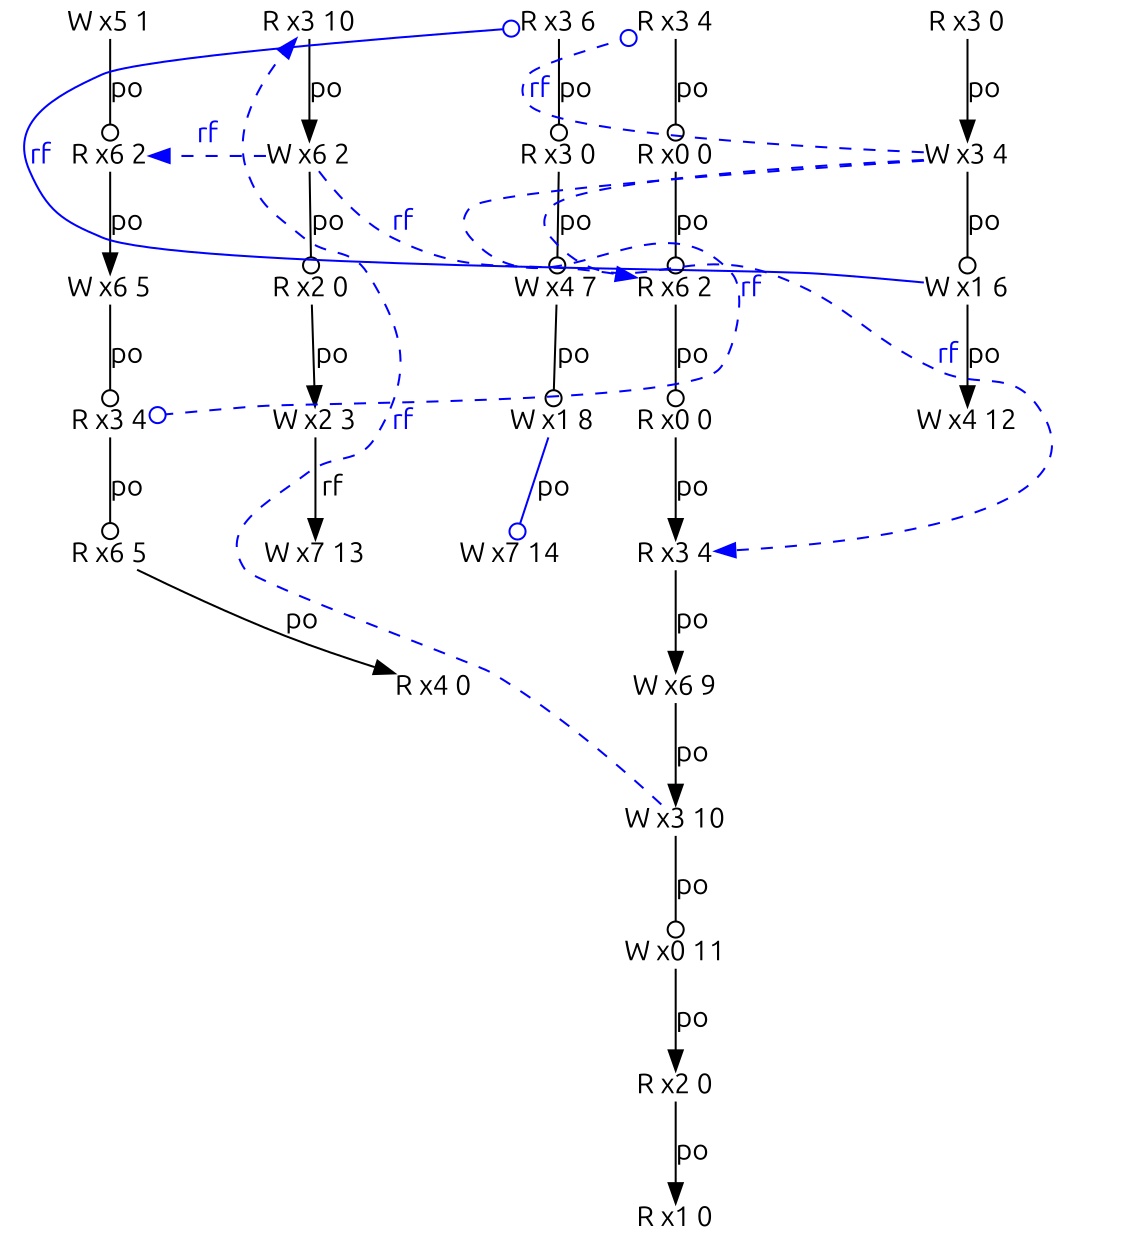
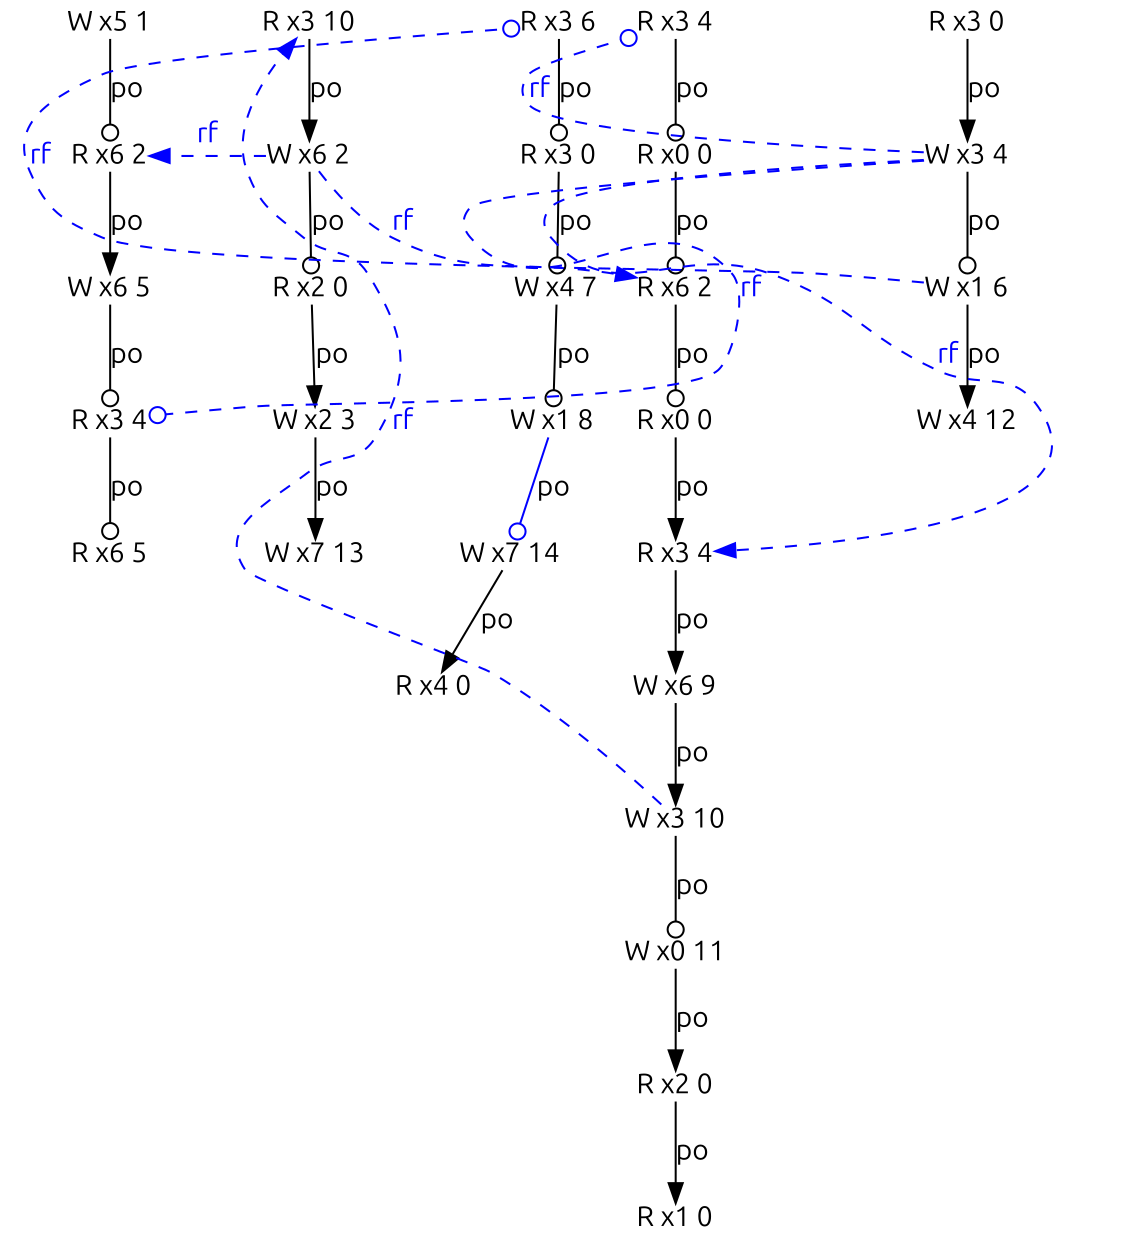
edge "W x1 6" -> "R x3 6": style solid -> dashed
edge "W x2 3" -> "W x7 13": label "rf" -> "po"
edge "R x6 5" -> "R x4 0": now "W x7 14" -> "R x4 0"
